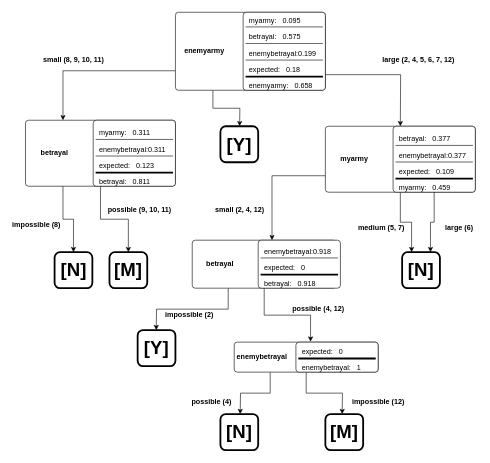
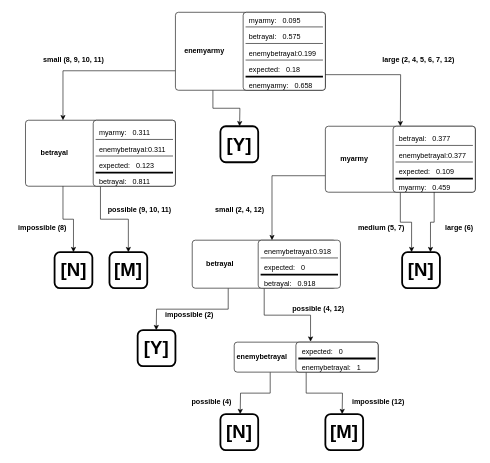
node "impossible (8)": moved (36, 225) -> (42, 228)
